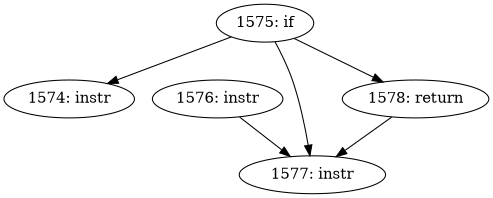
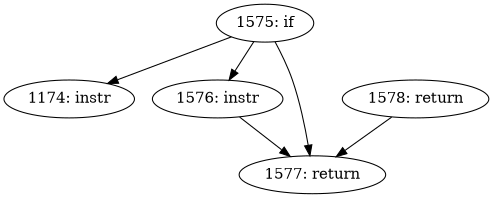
edge "1575: if" -> "1578: return": now "1575: if" -> "1576: instr"
node "1574: instr": label "1574: instr" -> "1174: instr"
node "1577: instr": label "1577: instr" -> "1577: return"
